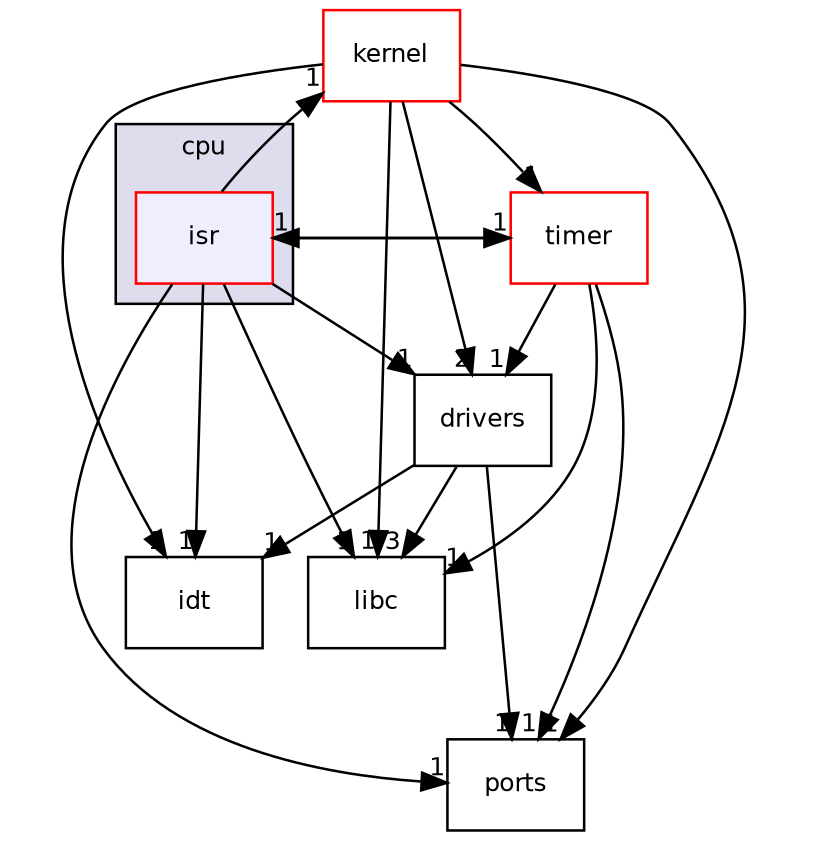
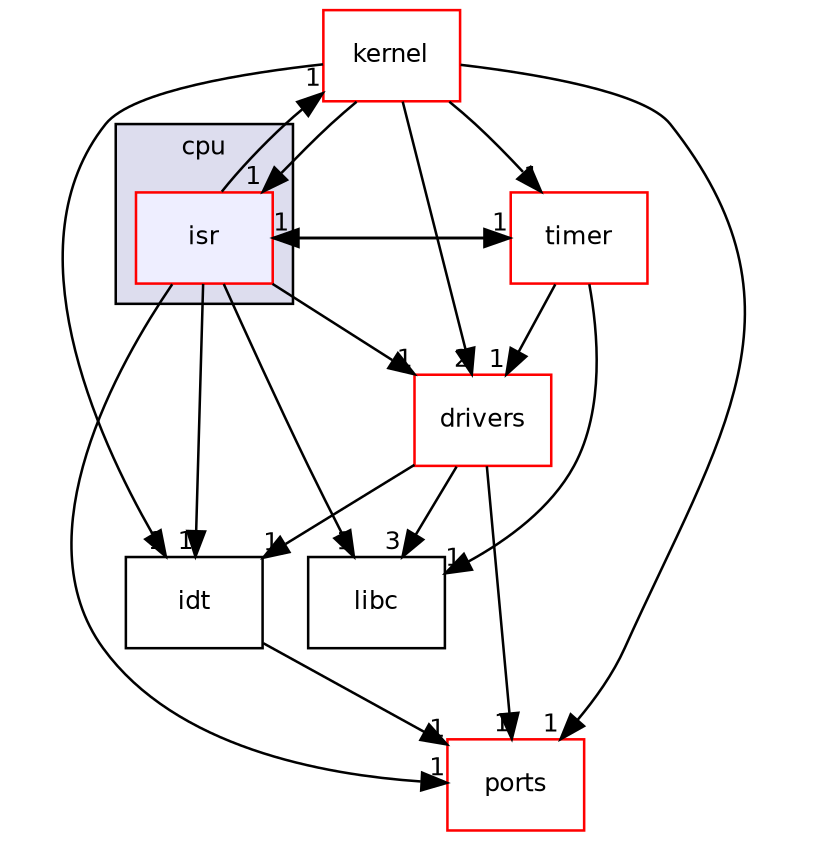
edge "kernel" -> "libc": now "kernel" -> "isr"
node "drivers": color black -> red
edge "timer" -> "ports": now "idt" -> "ports"
node "ports": color black -> red
